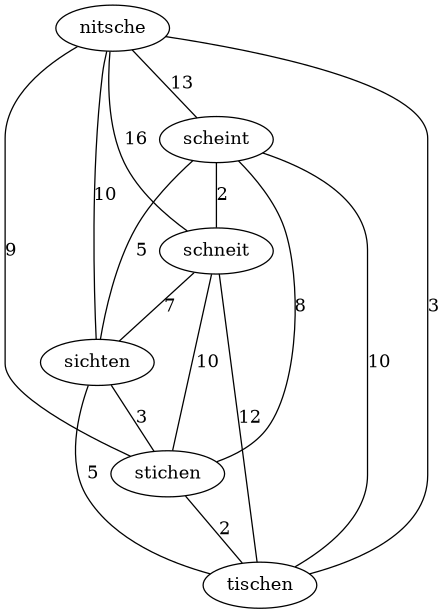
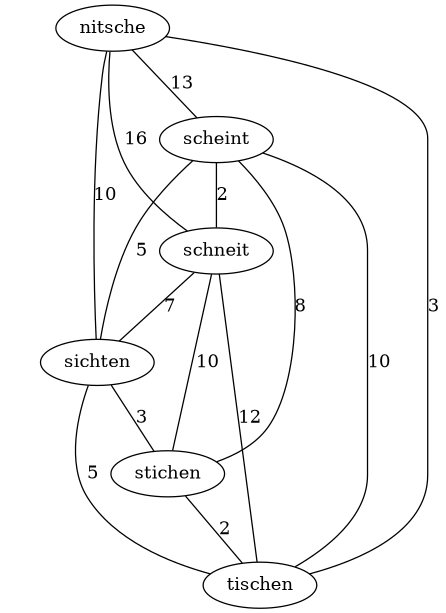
edge "nitsche" -- "stichen": removed, label "9"
